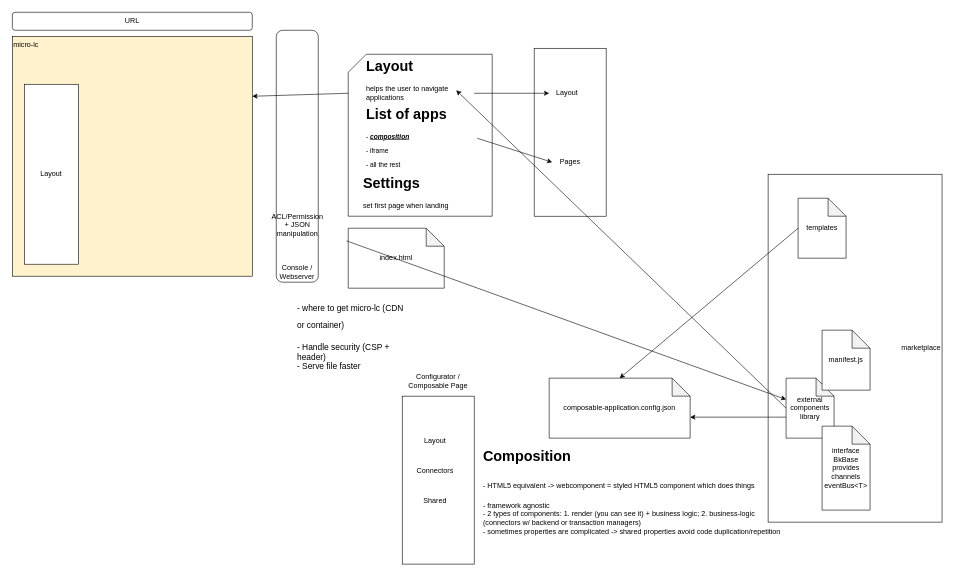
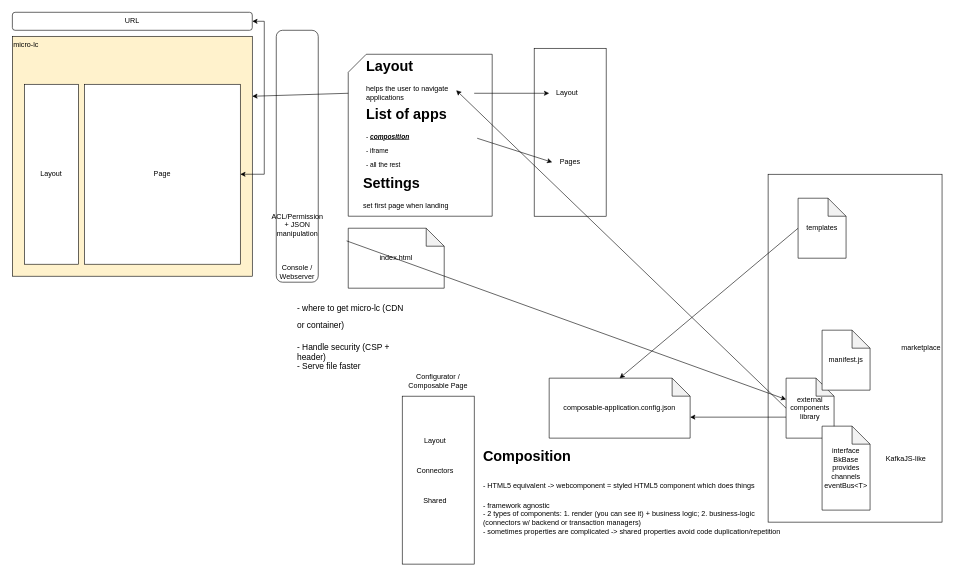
edge "URL" -- "Page": added
node "Page": added
node "KafkaJS-like": added
